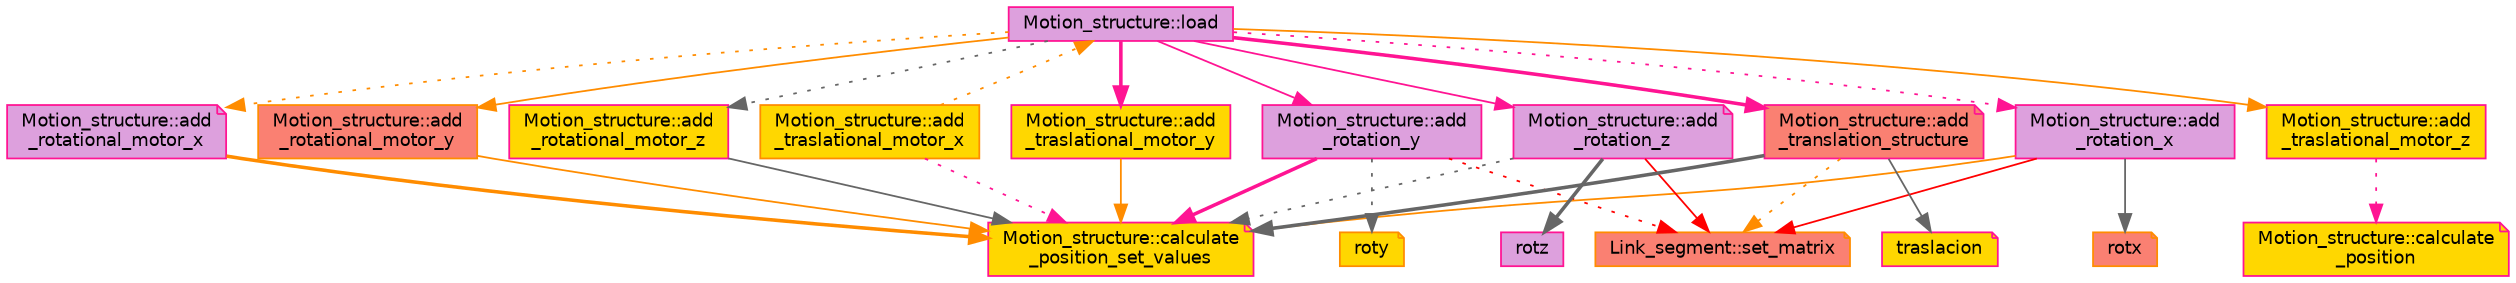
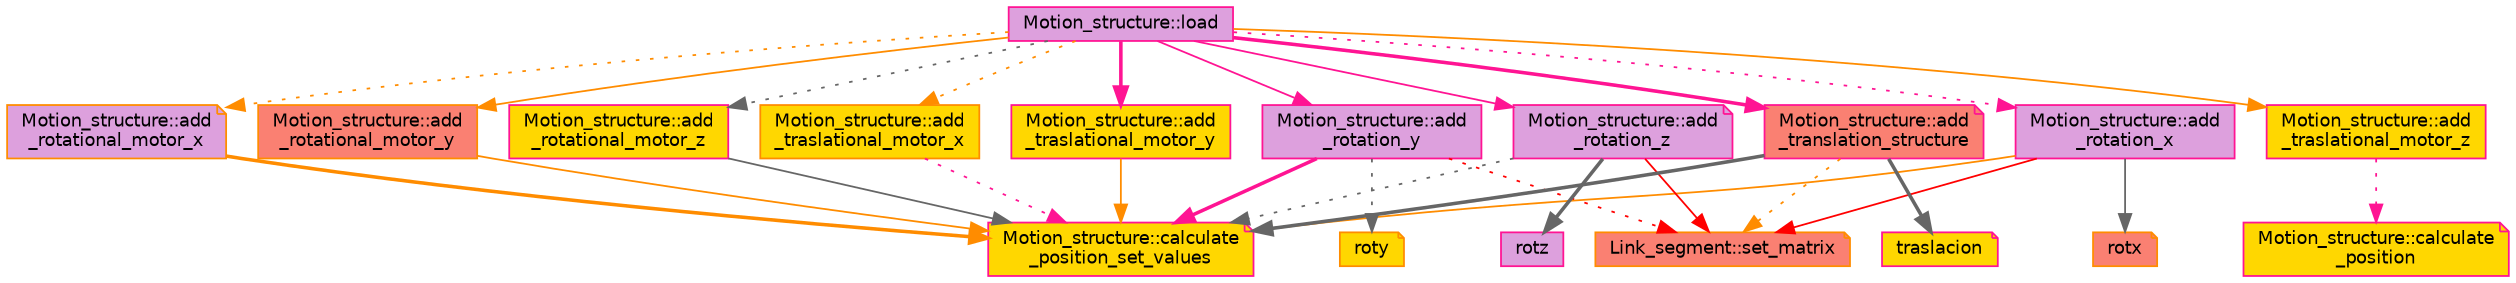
edge "Motion_structure::add _traslational_motor_x" -> "Motion_structure::load": reversed
node "Motion_structure::add _rotational_motor_x": color deeppink -> darkorange
edge "Motion_structure::add _translation_structure" -> "traslacion": style solid -> bold
